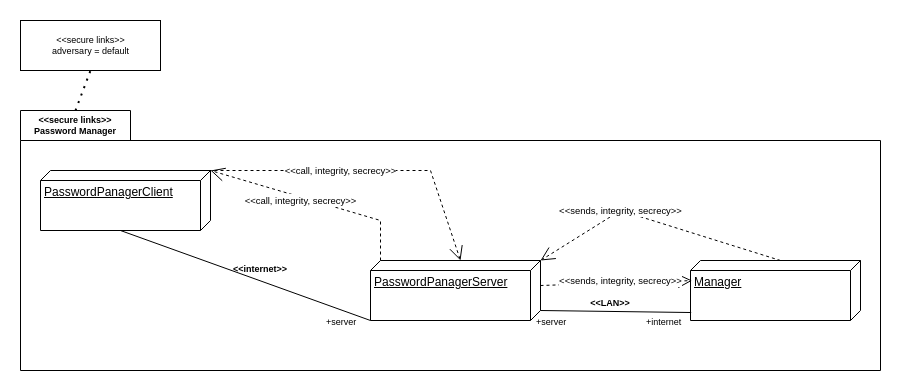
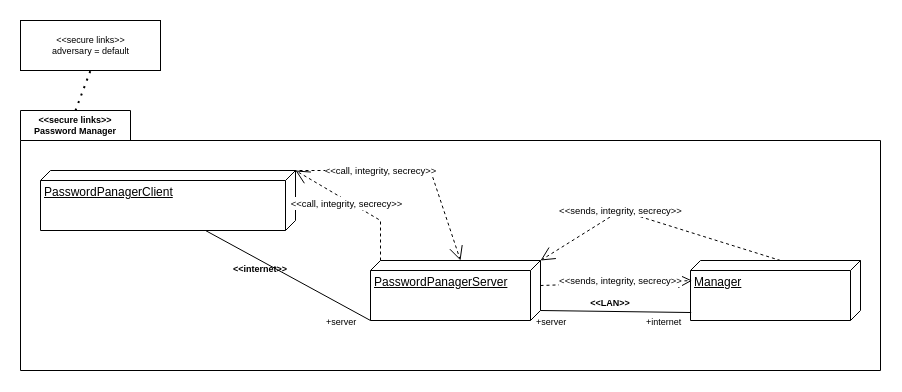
node "PasswordPanagerClient": size 170x60 -> 255x60
